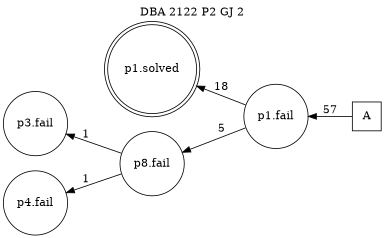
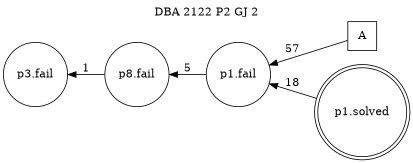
edge "p1.fail" -> "p1.solved": reversed
node "p4.fail": removed
